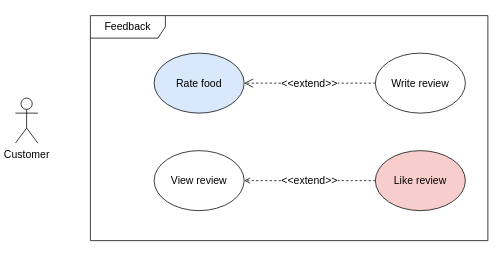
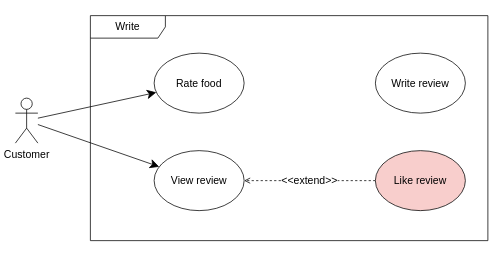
node "Feedback": label "Feedback" -> "Write"
node "Rate food": fillcolor #dae8fc -> #ffffff
edge "Write review" -> "Rate food": removed, label "<<extend>>"
edge "Customer" -> "Rate food": added
edge "Customer" -> "View review": added
